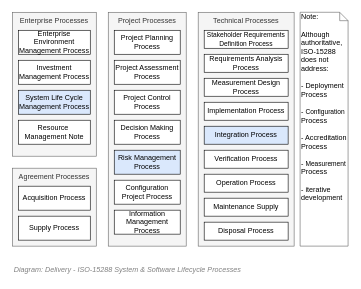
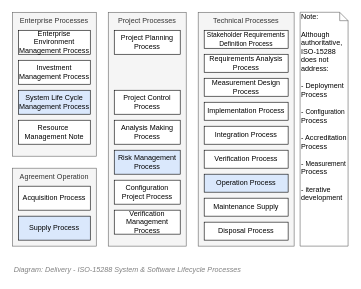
node "Project Assessment Process": removed
node "Decision Making Process": label "Decision Making Process" -> "Analysis Making Process"
node "Integration Process": fillcolor #dae8fc -> #ffffff
node "Agreement Processes": label "Agreement Processes" -> "Agreement Operation"
node "Operation Process": fillcolor #ffffff -> #dae8fc
node "Information Management Process": label "Information Management Process" -> "Verification Management Process"
node "Supply Process": fillcolor #ffffff -> #dae8fc
